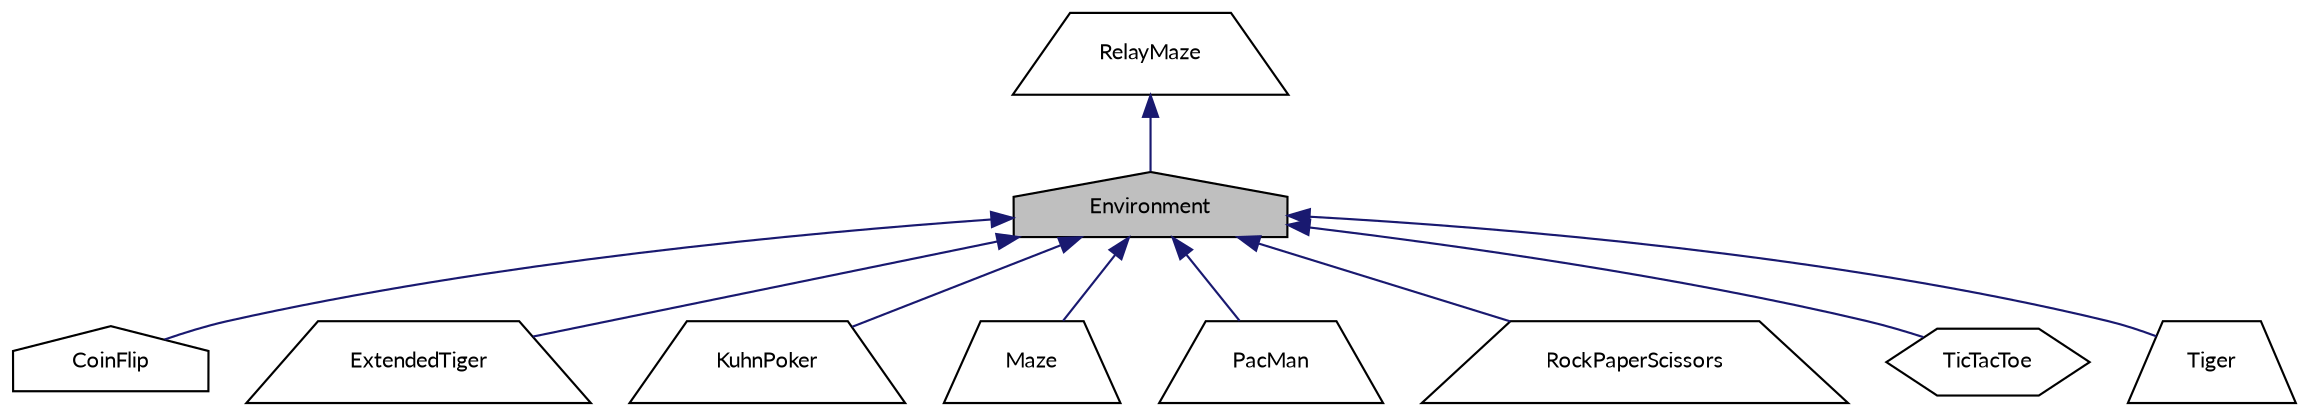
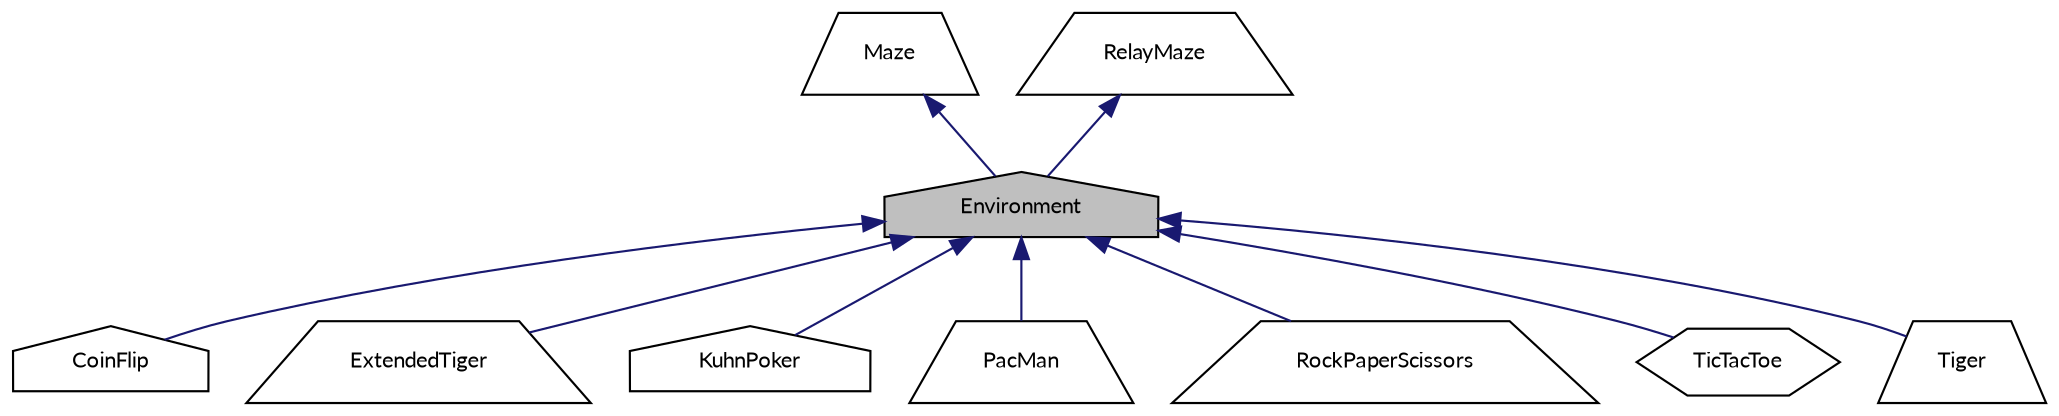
edge "Maze" -> "Environment": reversed
node "KuhnPoker": shape trapezium -> house
